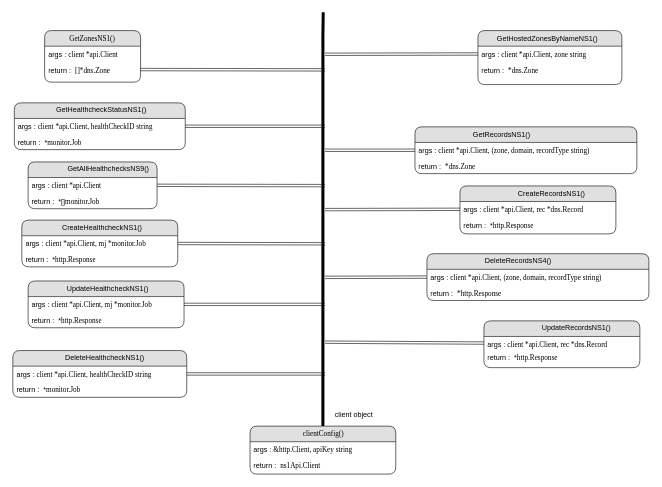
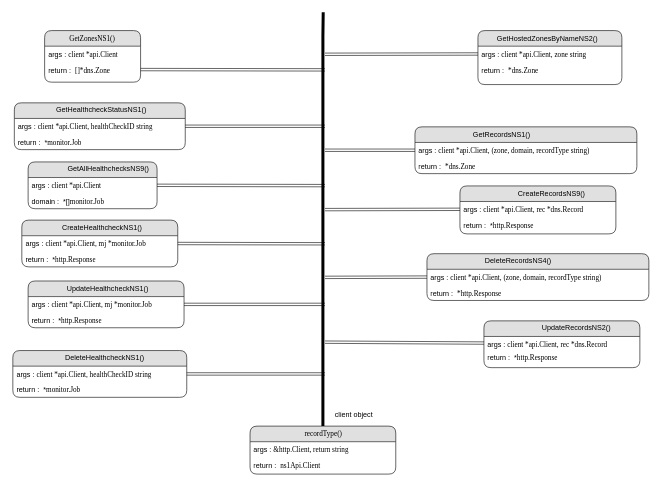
node "GetHostedZonesByNameNS1()": label "GetHostedZonesByNameNS1()" -> "GetHostedZonesByNameNS2()"
node "CreateRecordsNS1()": label "CreateRecordsNS1()" -> "CreateRecordsNS9()"
node "return : *[]monitor.Job": label "return : *[]monitor.Job" -> "domain : *[]monitor.Job"
node "UpdateRecordsNS1()": label "UpdateRecordsNS1()" -> "UpdateRecordsNS2()"
node "clientConfig()": label "clientConfig()" -> "recordType()"
node "args : &http.Client, apiKey string": label "args : &http.Client, apiKey string" -> "args : &http.Client, return string"
